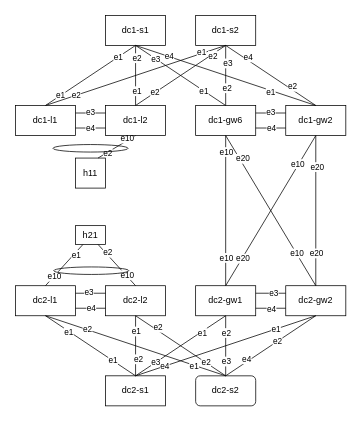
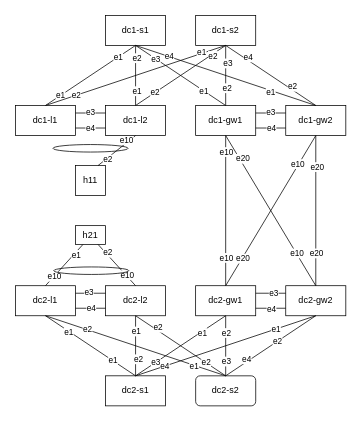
node "dc1-gw6": label "dc1-gw6" -> "dc1-gw1"
node "h11": moved (90, 173) -> (90, 180)
